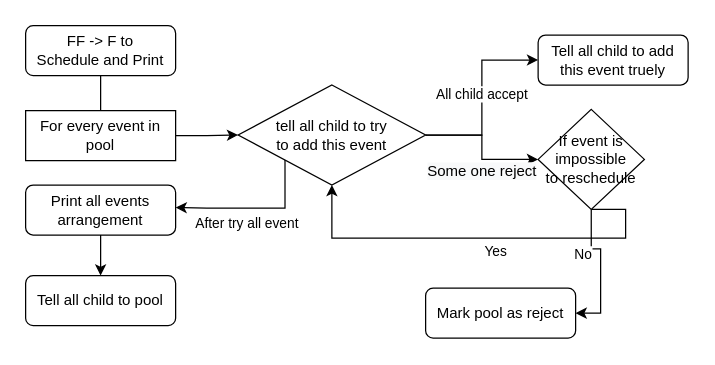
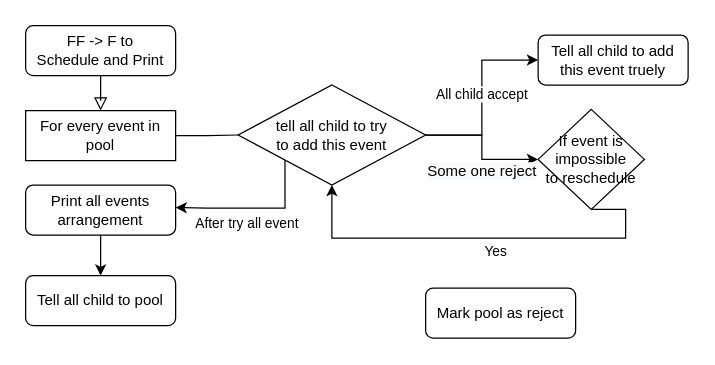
edge "FF -> F to Schedule and Print" -- "For every event in pool": arrowhead none -> block
edge "For every event in pool" -> "tell all child to try to add this event": arrowhead classic -> none
edge "If event is impossible to reschedule" -> "Mark pool as reject": removed, label "No"
